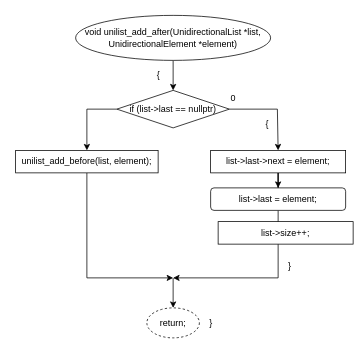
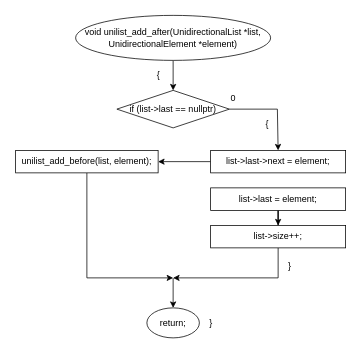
edge "if (list->last == nullptr)" -> "unilist_add_before(list, element);": removed
edge "list->last->next = element;" -> "list->last = element;": now "list->last->next = element;" -> "unilist_add_before(list, element);"
node "list->last = element;": shape rounded rectangle -> rectangle
node "list->size++;": moved (285, 233) -> (278, 237)
node "return;": style dashed -> solid
